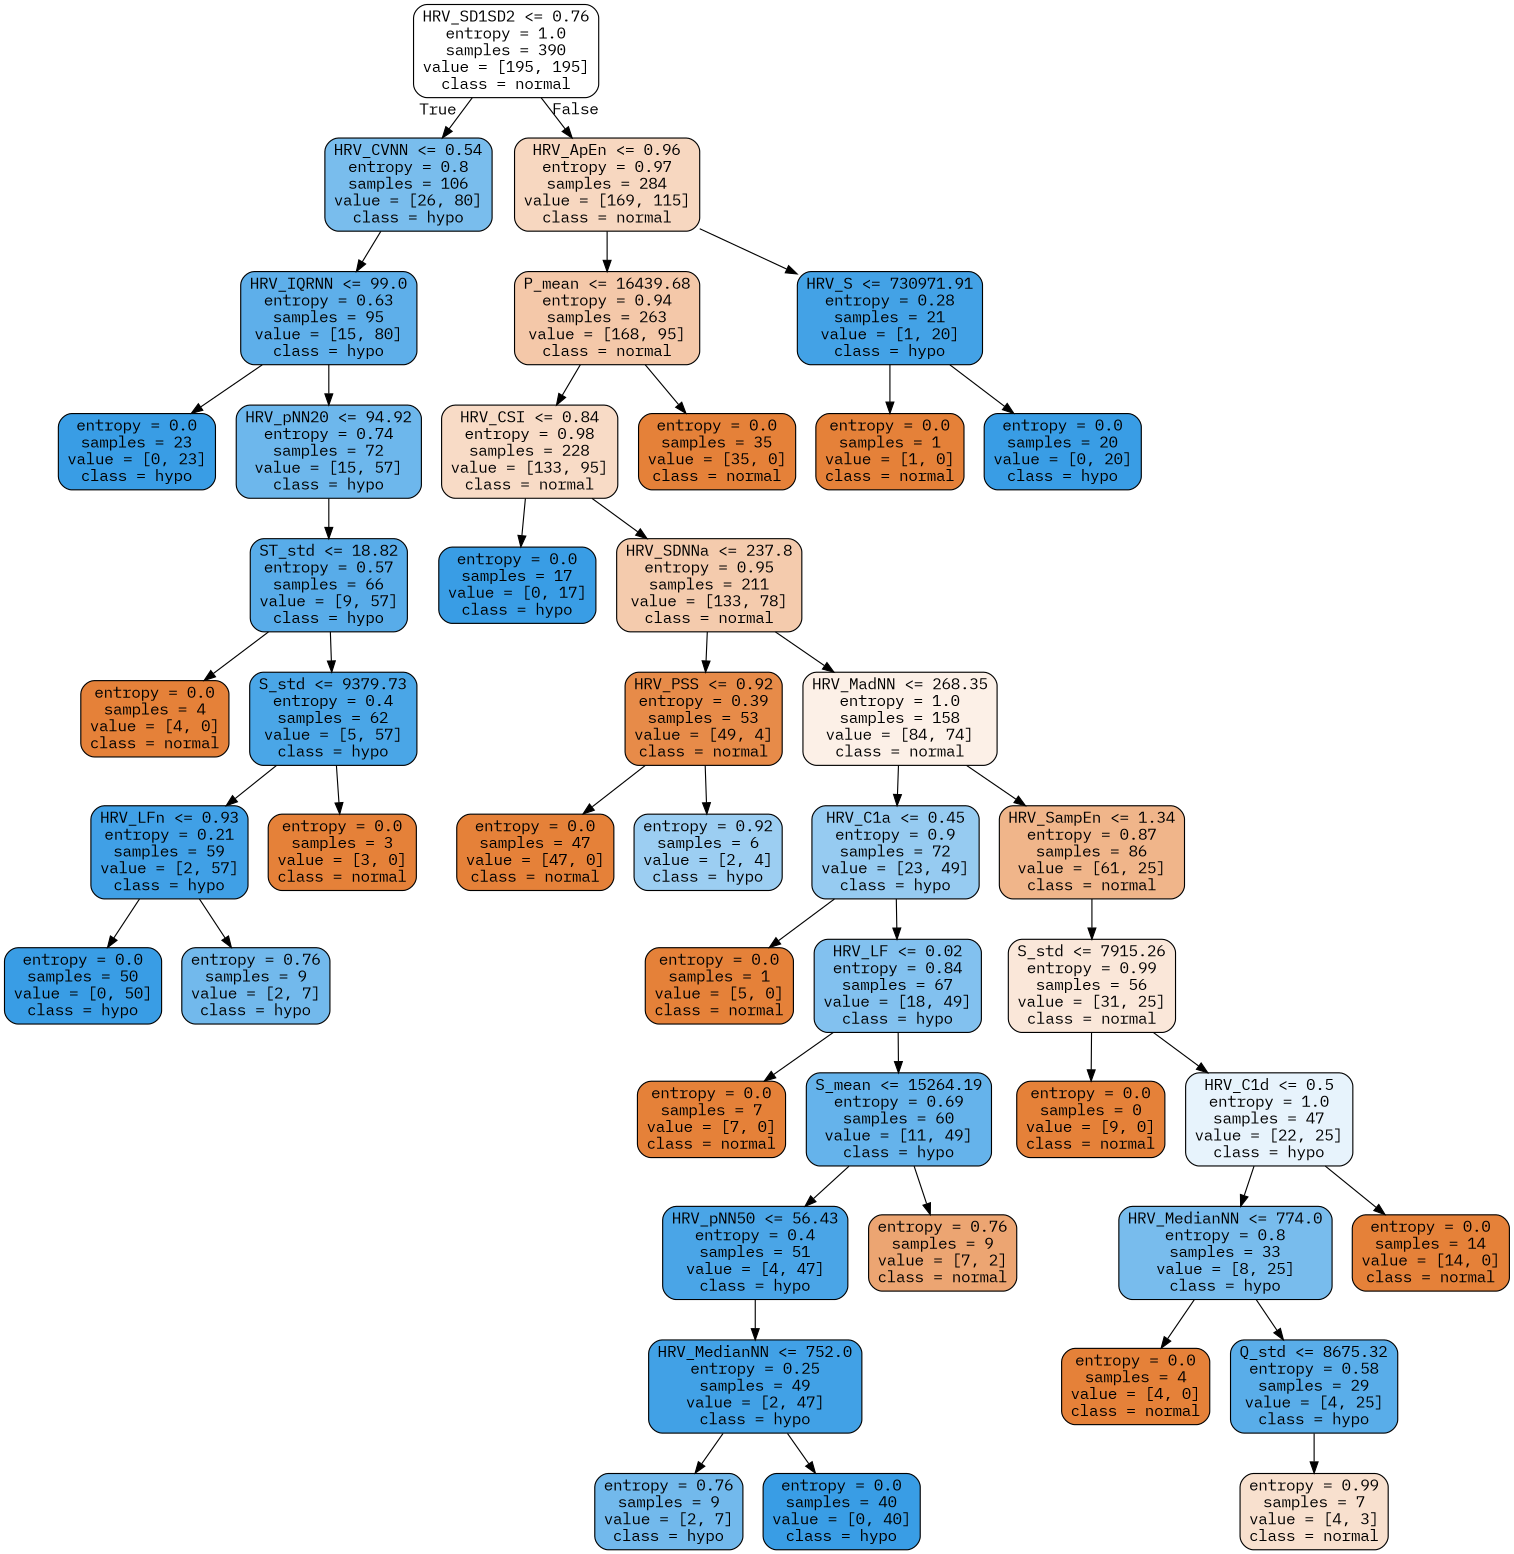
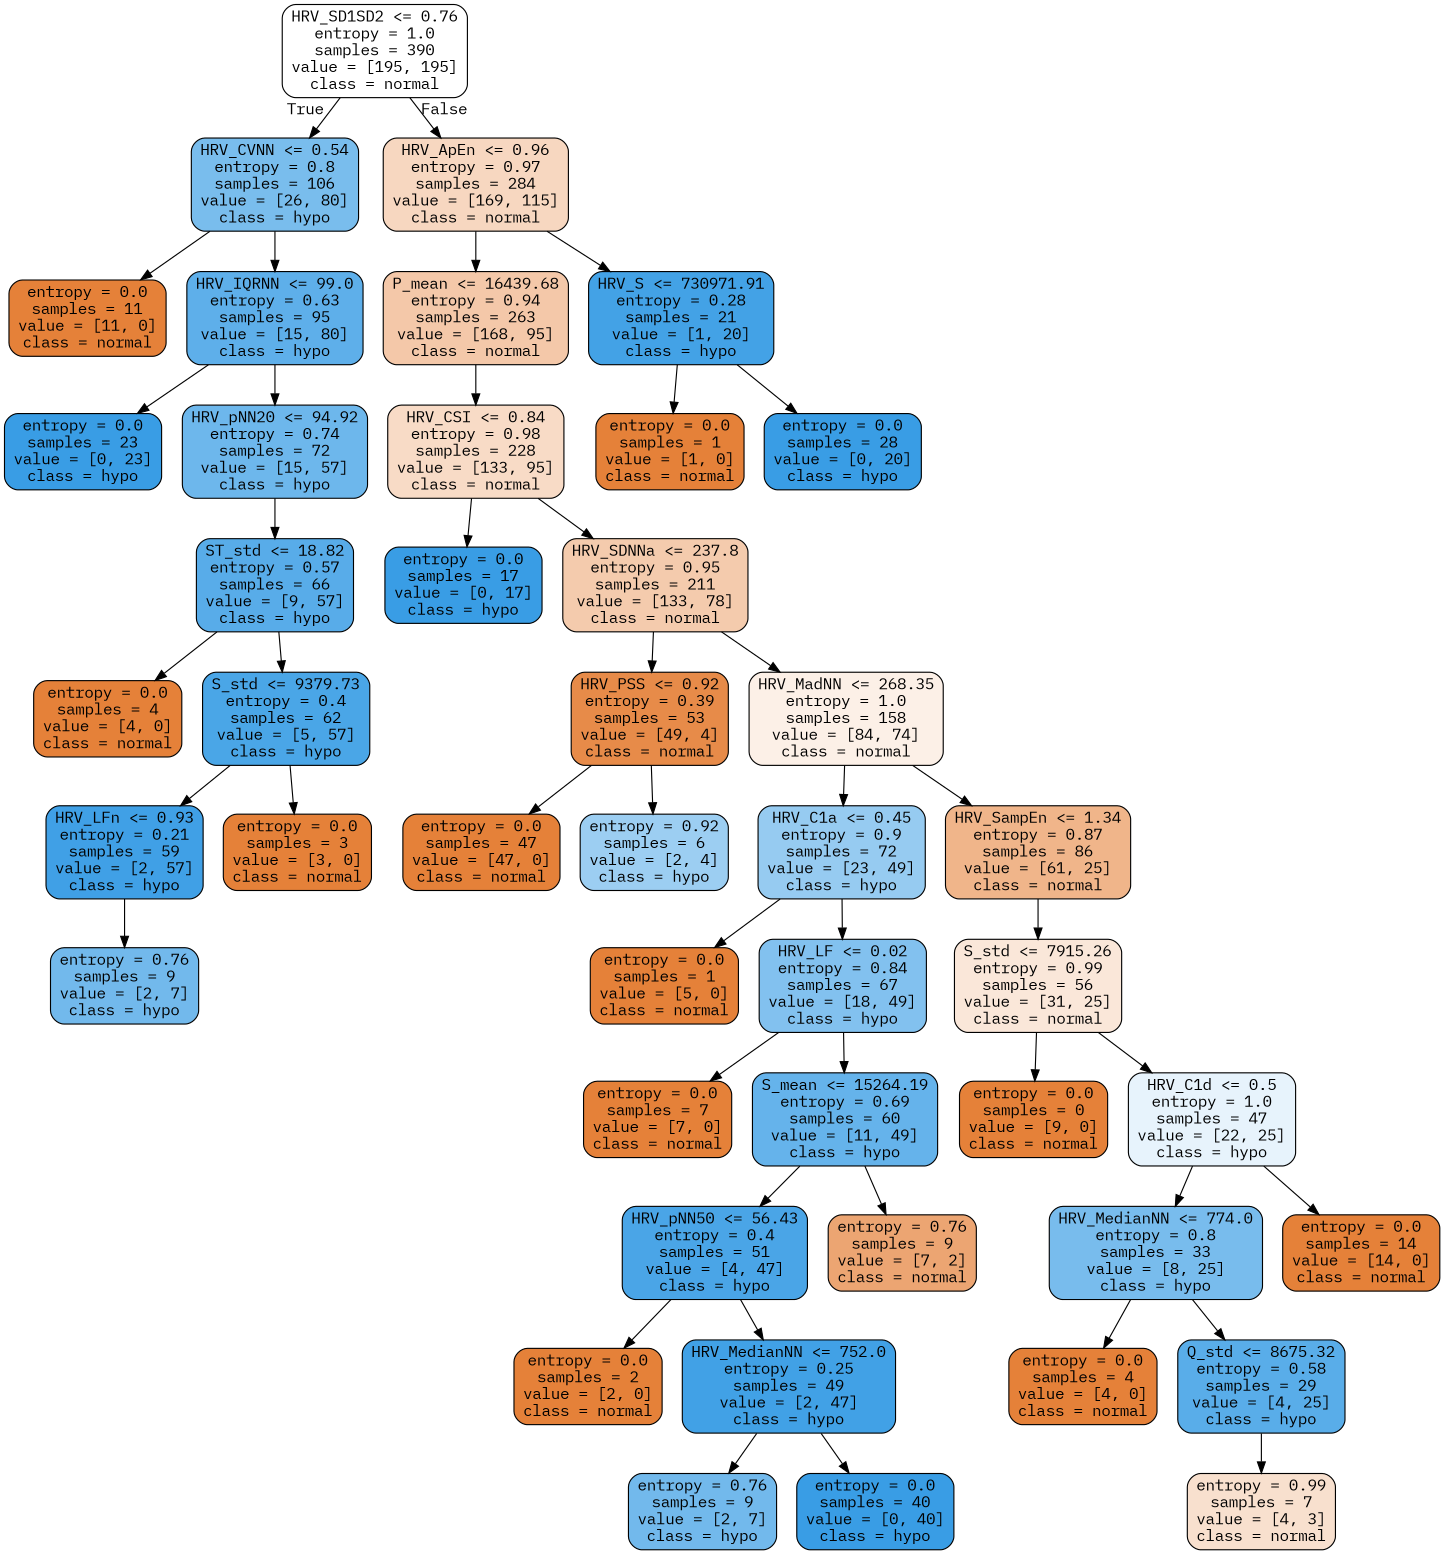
node "entropy = 0.0 samples = 11 value = [11, 0] class = normal": added
node "entropy = 0.0 samples = 35 value = [35, 0] class = normal": removed
node "entropy = 0.0 samples = 20 value = [0, 20] class = hypo": label "entropy = 0.0 samples = 20 value = [0, 20] class = hypo" -> "entropy = 0.0 samples = 28 value = [0, 20] class = hypo"
node "entropy = 0.0 samples = 50 value = [0, 50] class = hypo": removed
node "entropy = 0.0 samples = 2 value = [2, 0] class = normal": added
